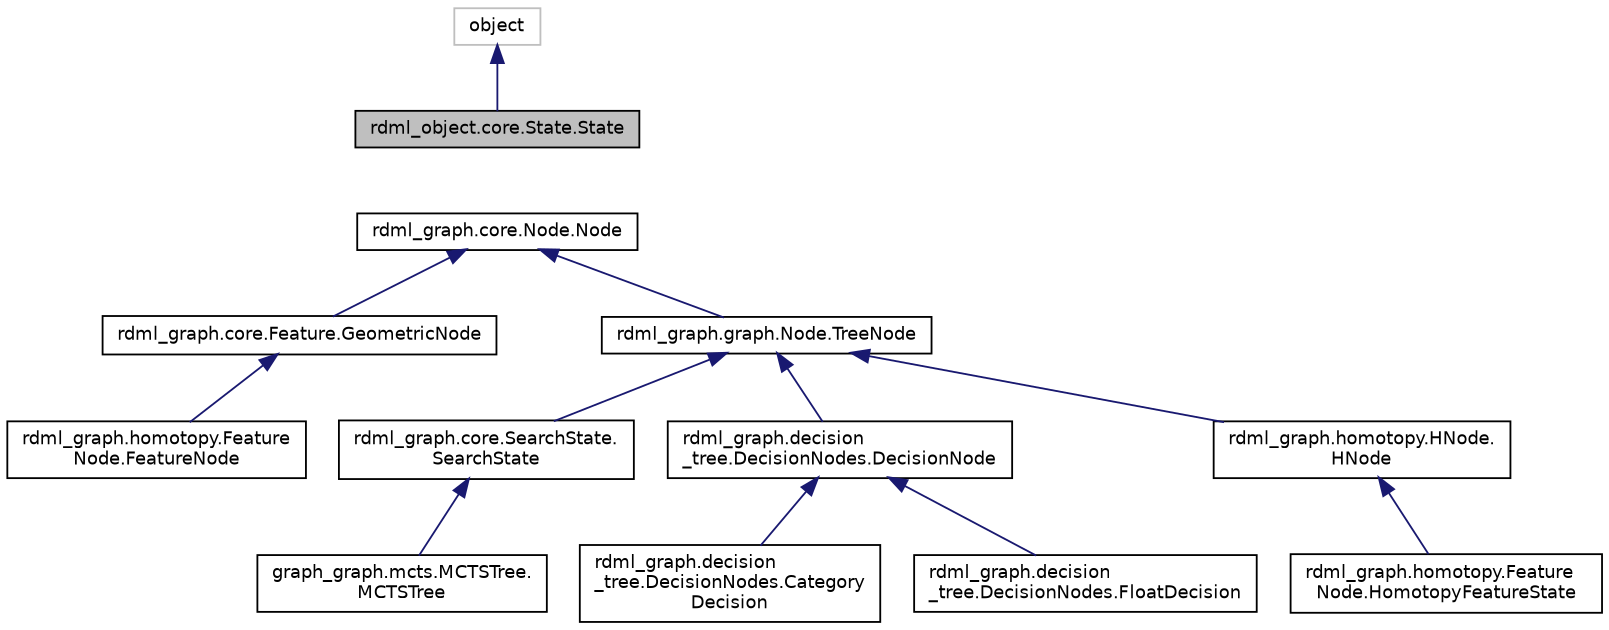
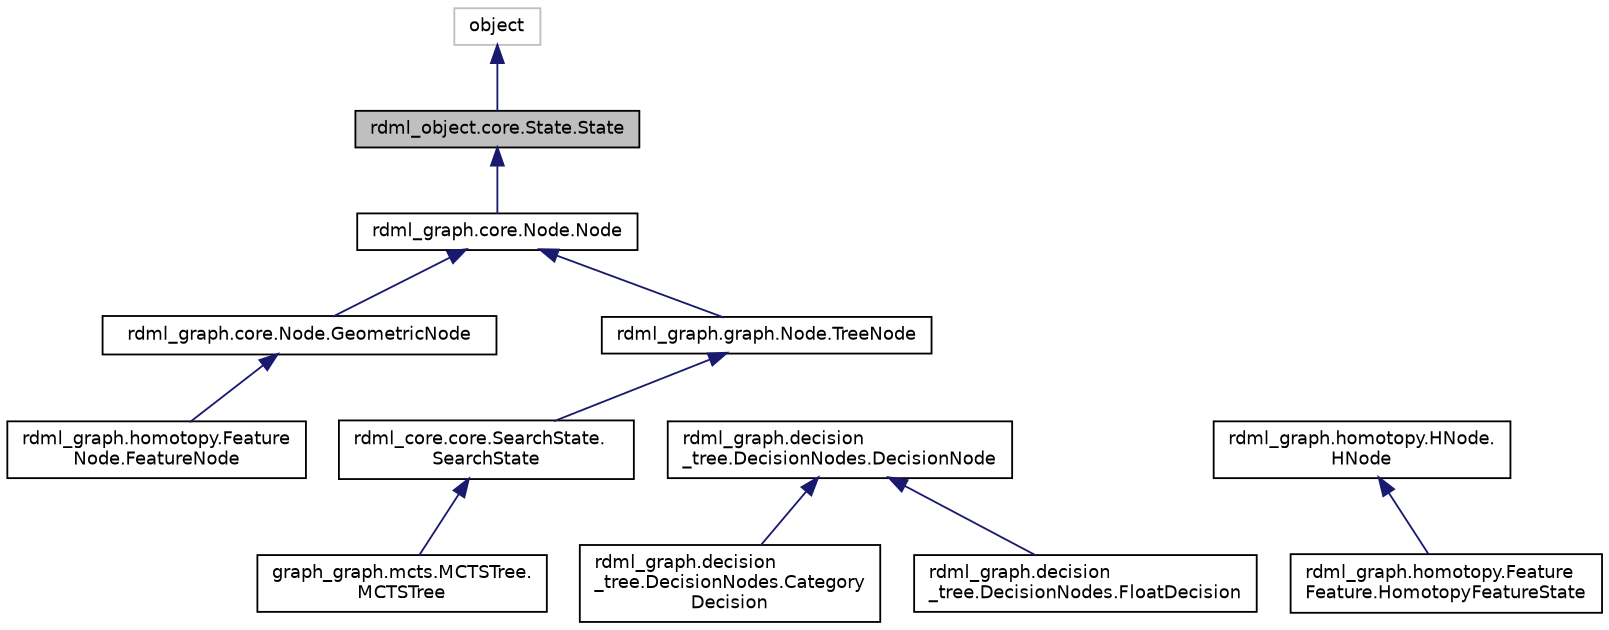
edge "rdml_graph.core.Node.Node" -> "rdml_object.core.State.State": added
node "rdml_graph.core.Feature.GeometricNode": label "rdml_graph.core.Feature.GeometricNode" -> "rdml_graph.core.Node.GeometricNode"
edge "rdml_graph.homotopy.HNode. HNode" -> "rdml_graph.graph.Node.TreeNode": removed
edge "rdml_graph.decision _tree.DecisionNodes.DecisionNode" -> "rdml_graph.graph.Node.TreeNode": removed
node "rdml_graph.core.SearchState. SearchState": label "rdml_graph.core.SearchState. SearchState" -> "rdml_core.core.SearchState. SearchState"
node "rdml_graph.homotopy.Feature Node.HomotopyFeatureState": label "rdml_graph.homotopy.Feature Node.HomotopyFeatureState" -> "rdml_graph.homotopy.Feature Feature.HomotopyFeatureState"
